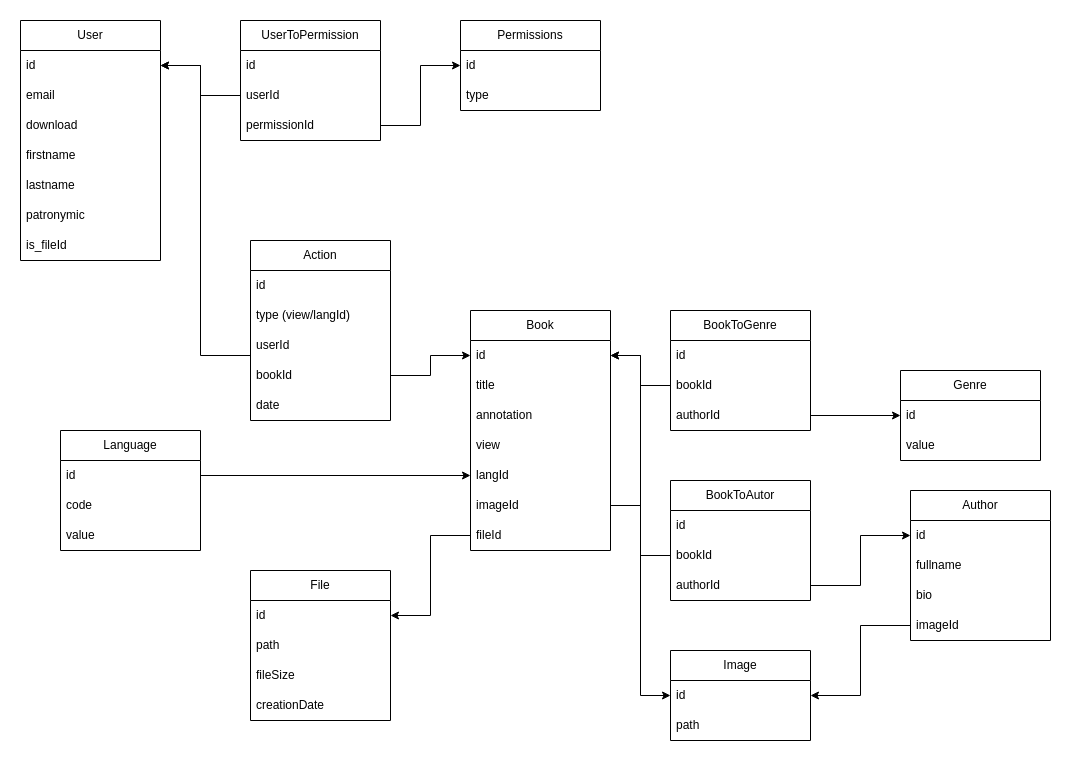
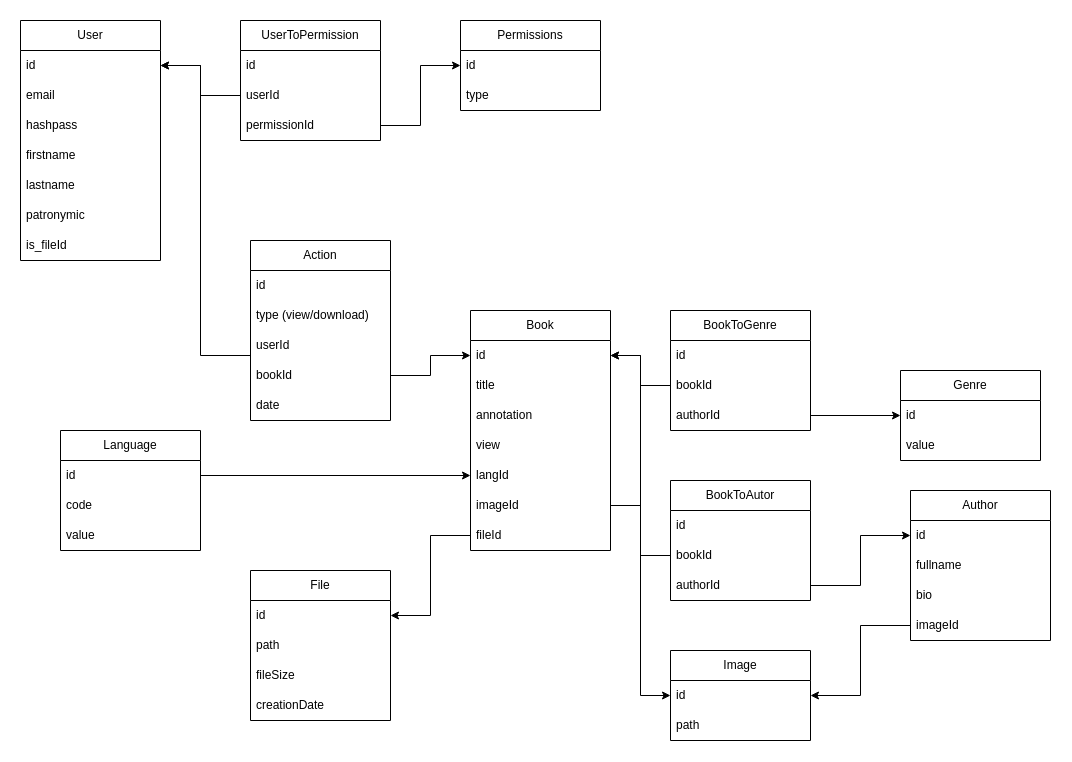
node "download": label "download" -> "hashpass"
node "type (view/langId)": label "type (view/langId)" -> "type (view/download)"
